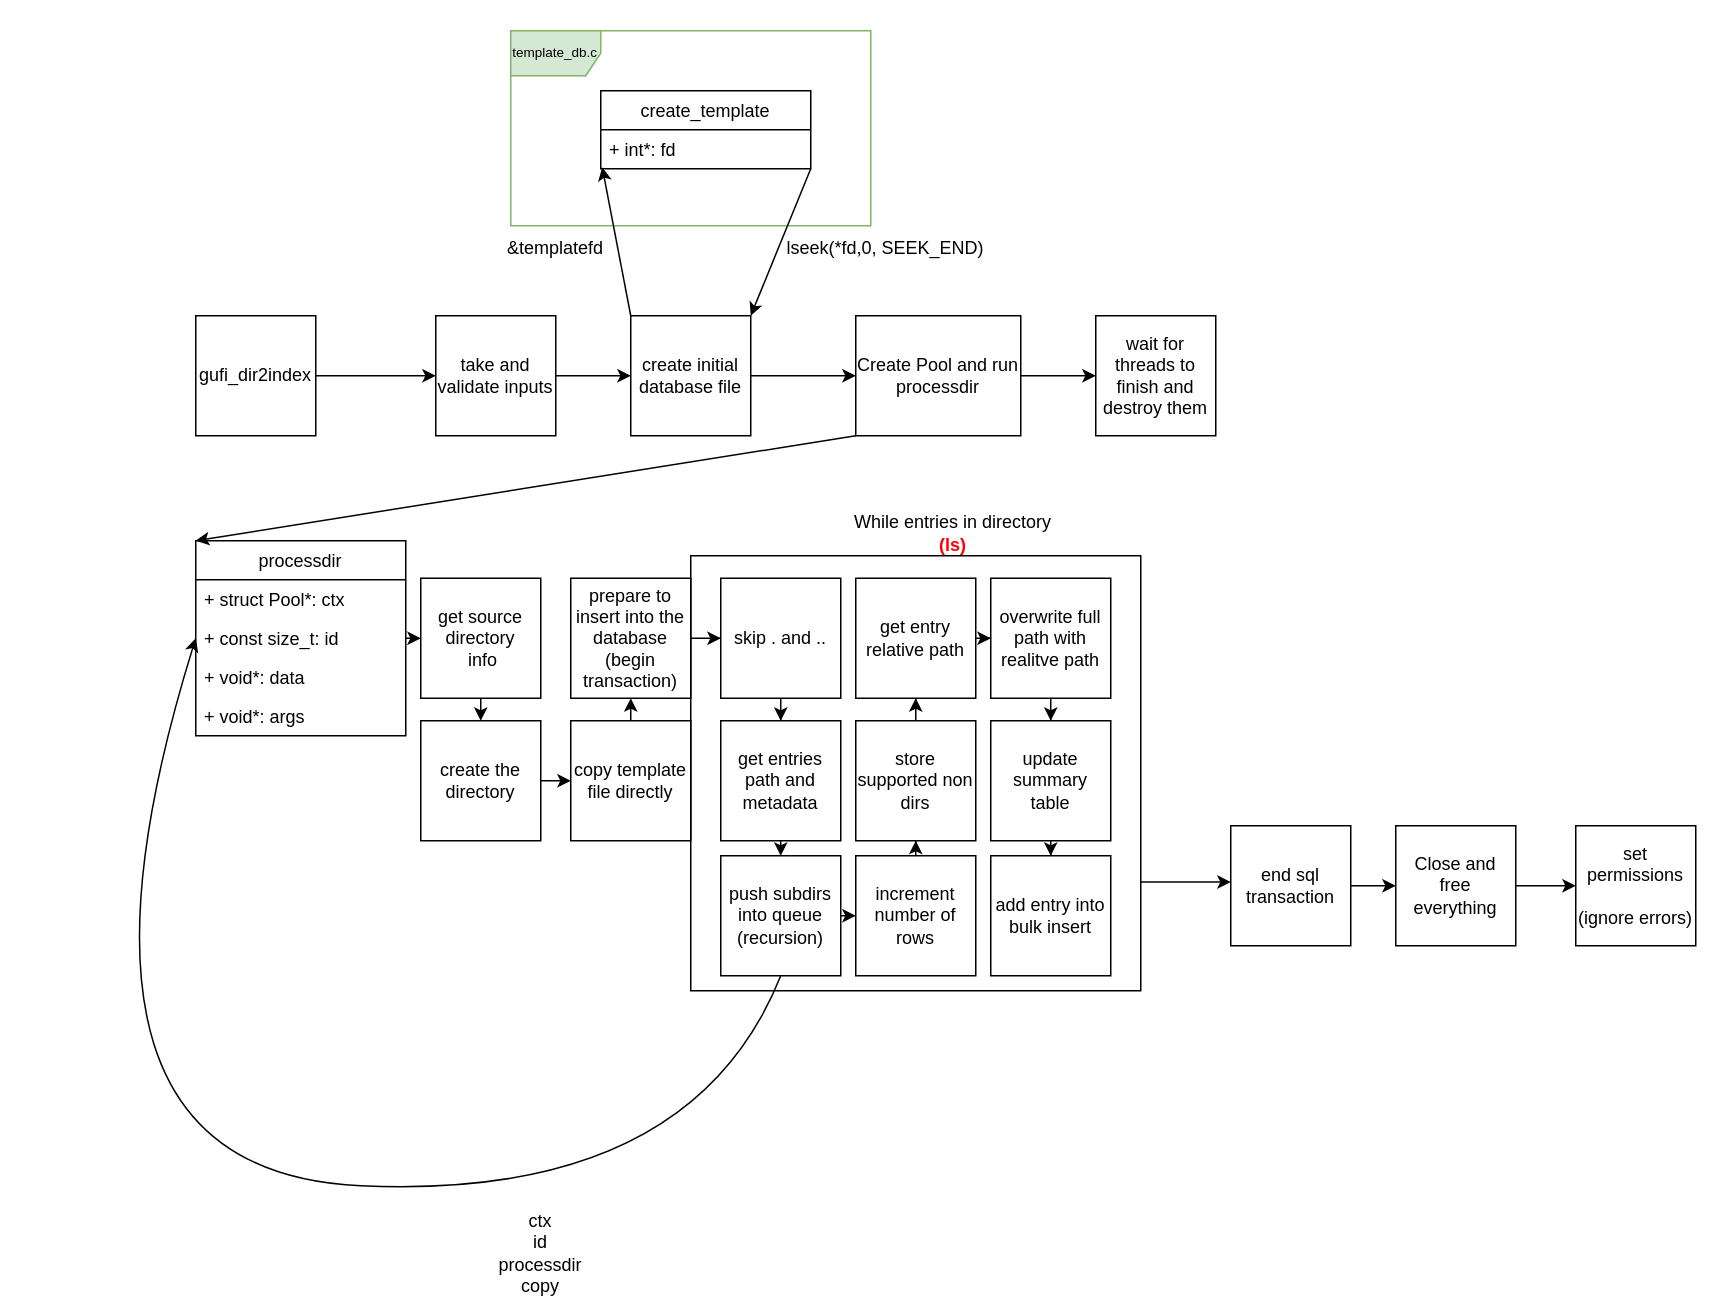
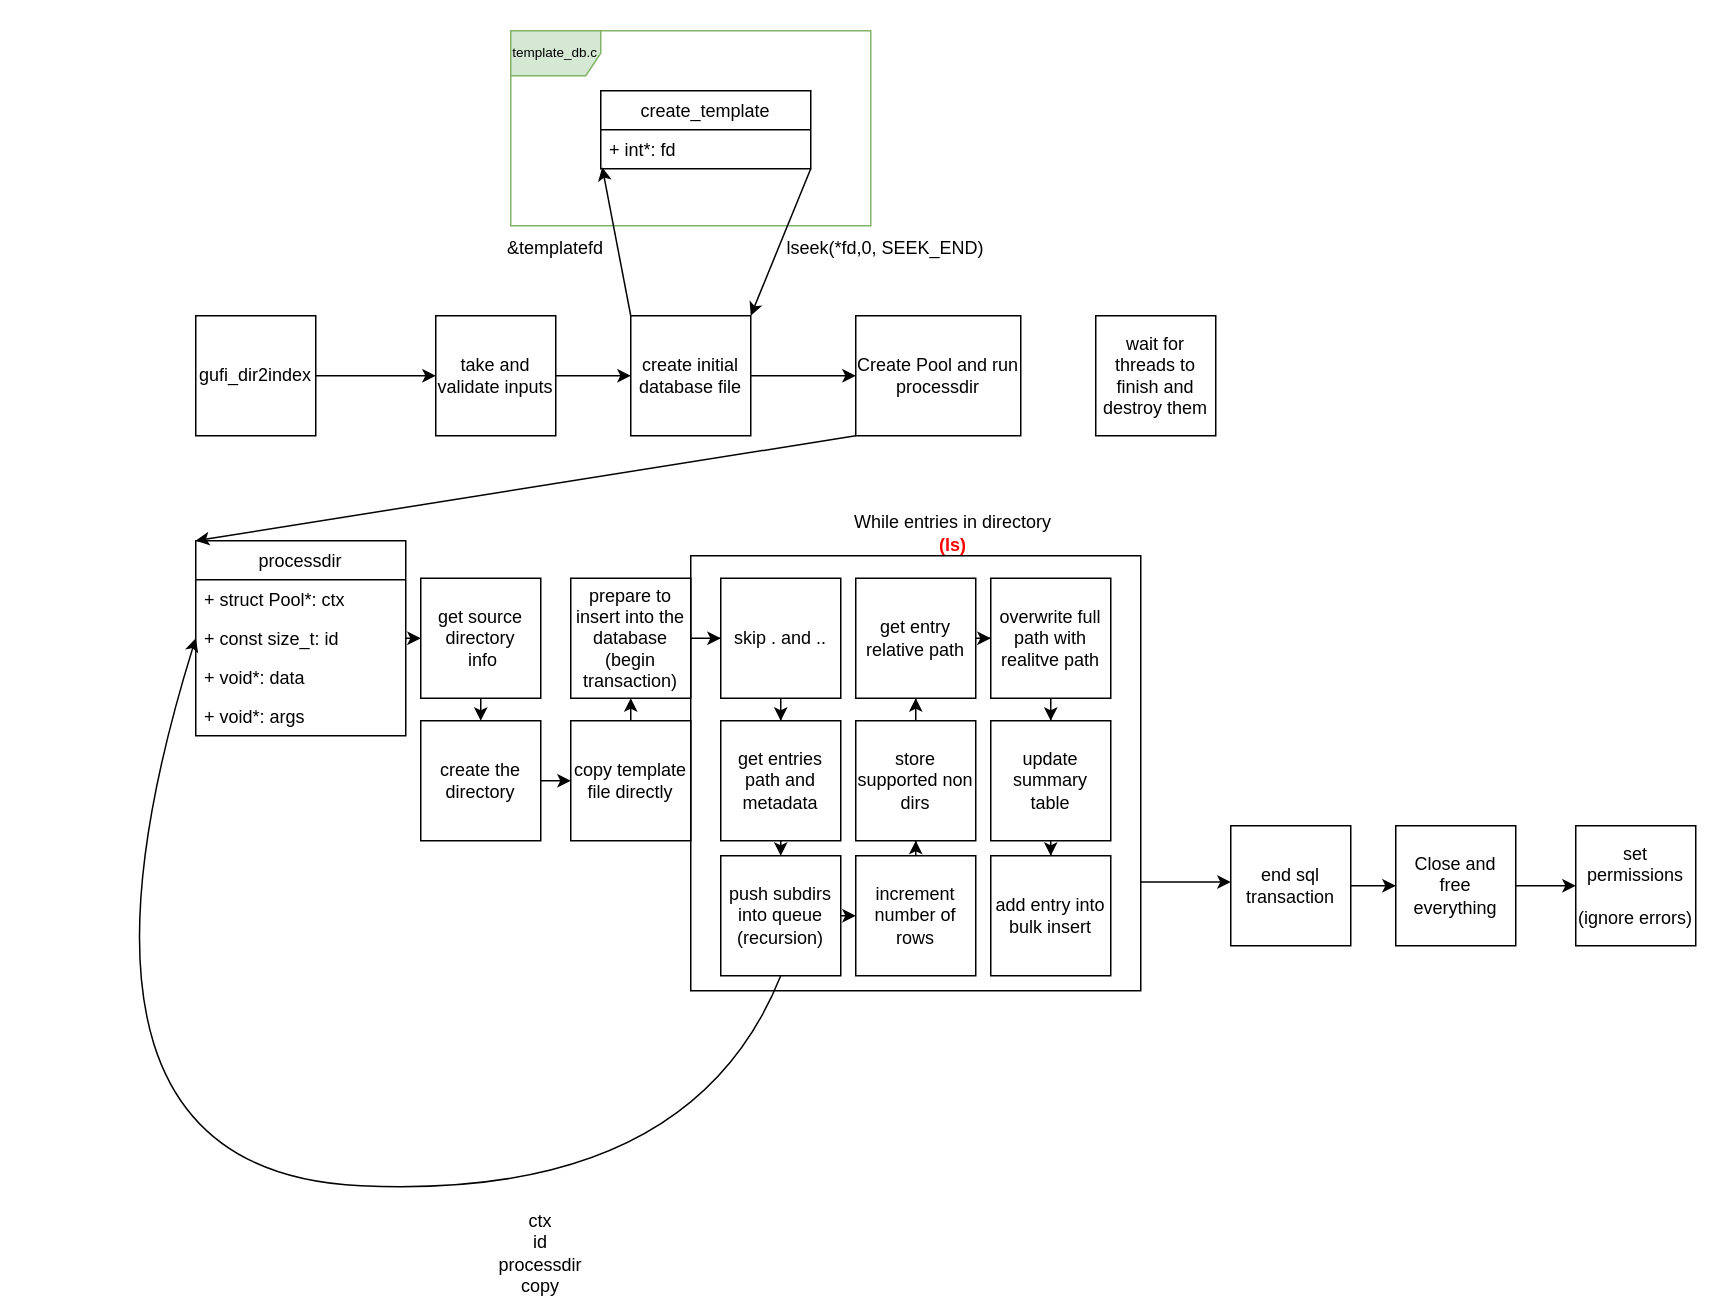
edge "Create Pool and run processdir" -> "wait for threads to finish and destroy them": removed
